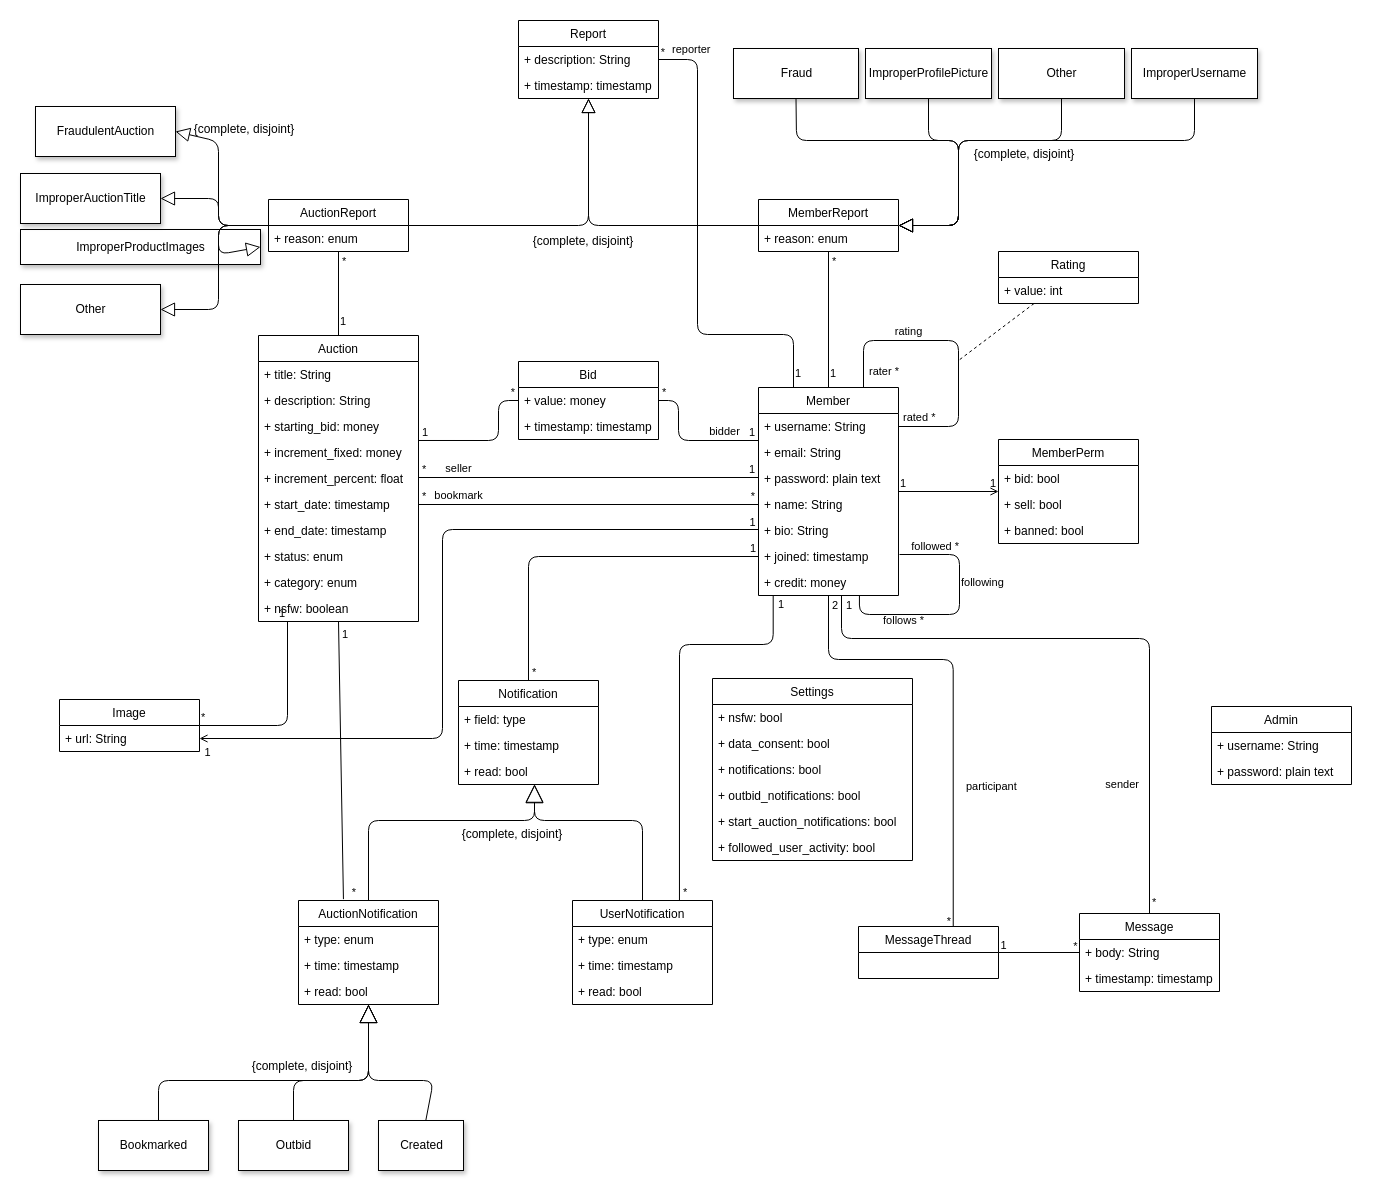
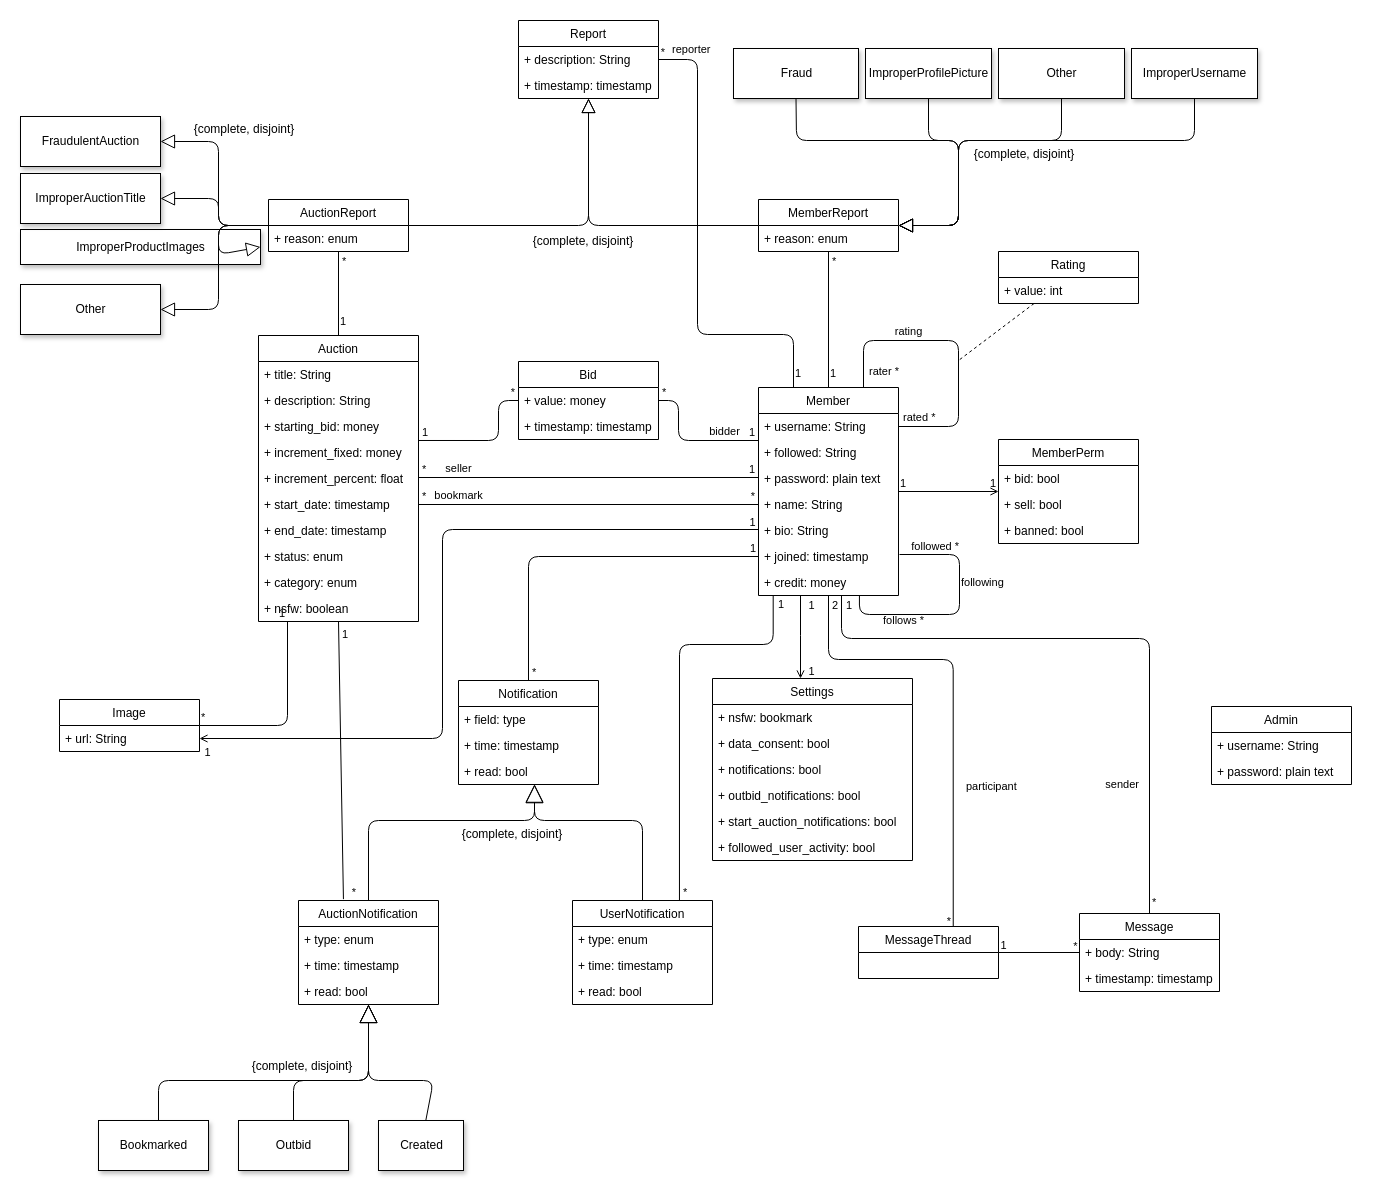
node "FraudulentAuction": moved (106, 132) -> (91, 142)
node "+ email: String": label "+ email: String" -> "+ followed: String"
edge "Member" -> "Settings": added, labels "1", "1"
node "+ nsfw: bool": label "+ nsfw: bool" -> "+ nsfw: bookmark"
